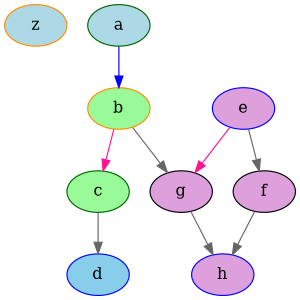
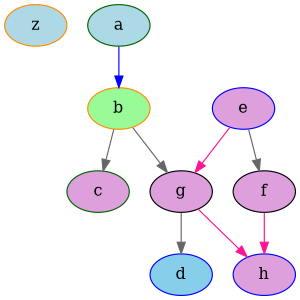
edge "b" -> "c": color deeppink -> gray40
node "c": fillcolor palegreen -> plum
edge "c" -> "d": now "g" -> "d"
edge "g" -> "h": color gray40 -> deeppink
edge "f" -> "h": color gray40 -> deeppink
